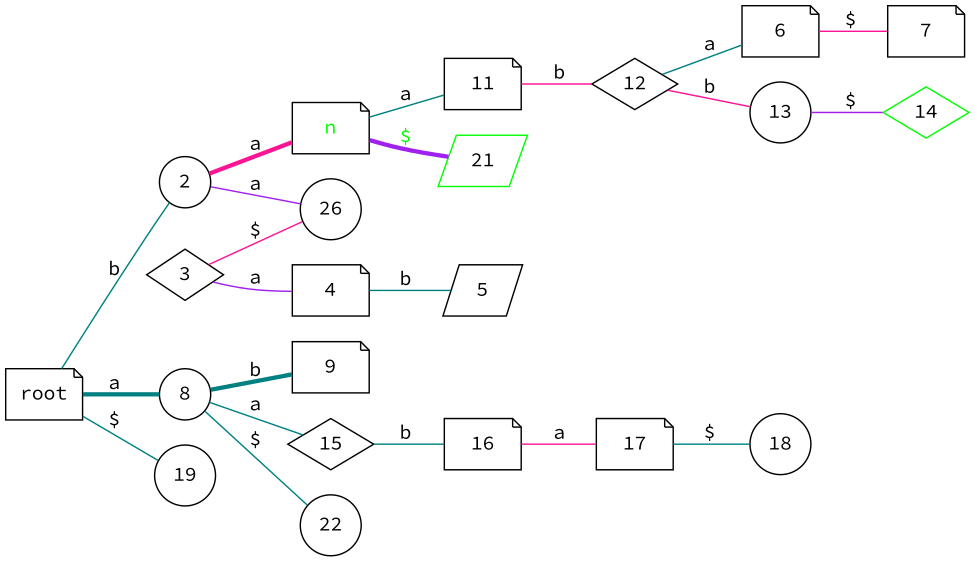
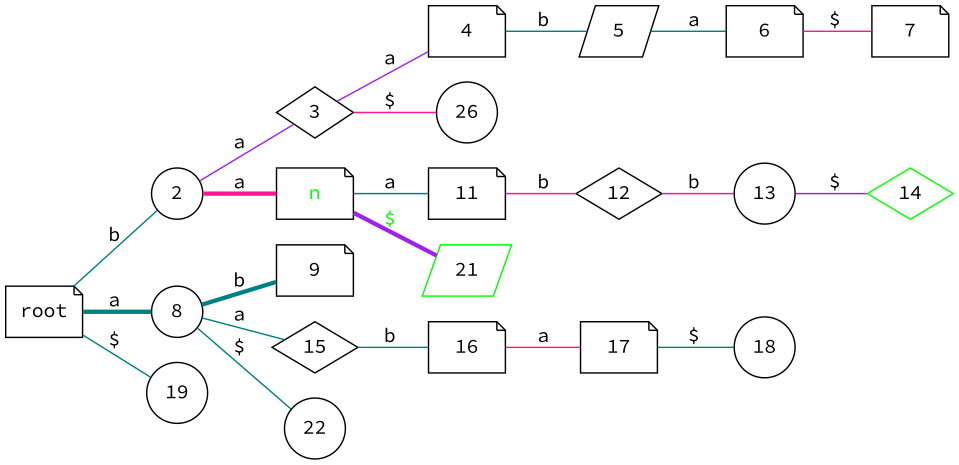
edge "6" -- "12": now "6" -- "5"
edge "2" -- "26": now "2" -- "3"
